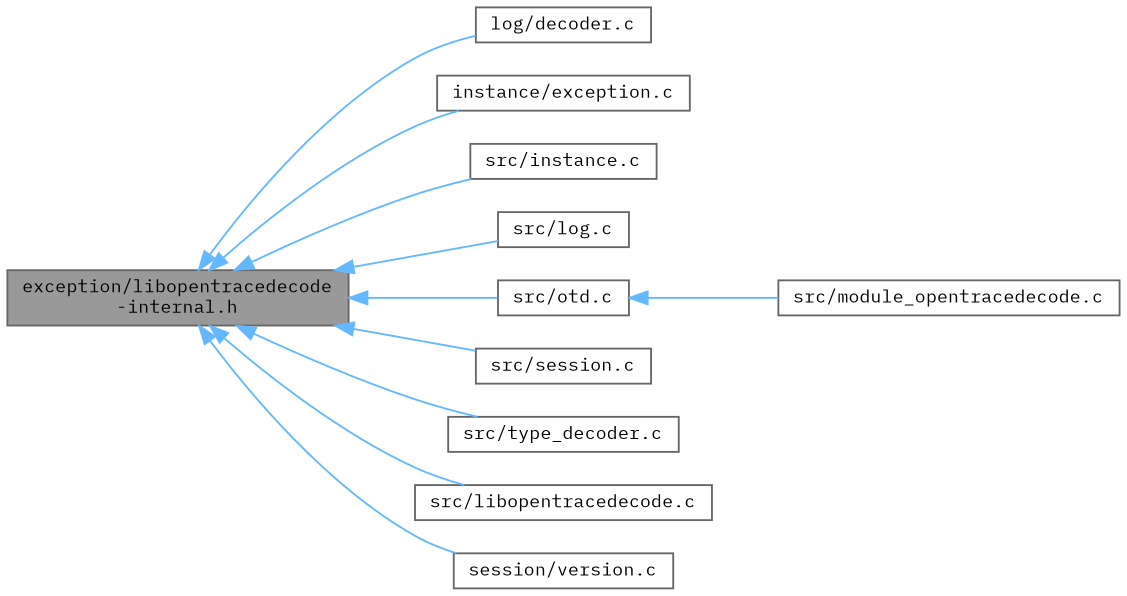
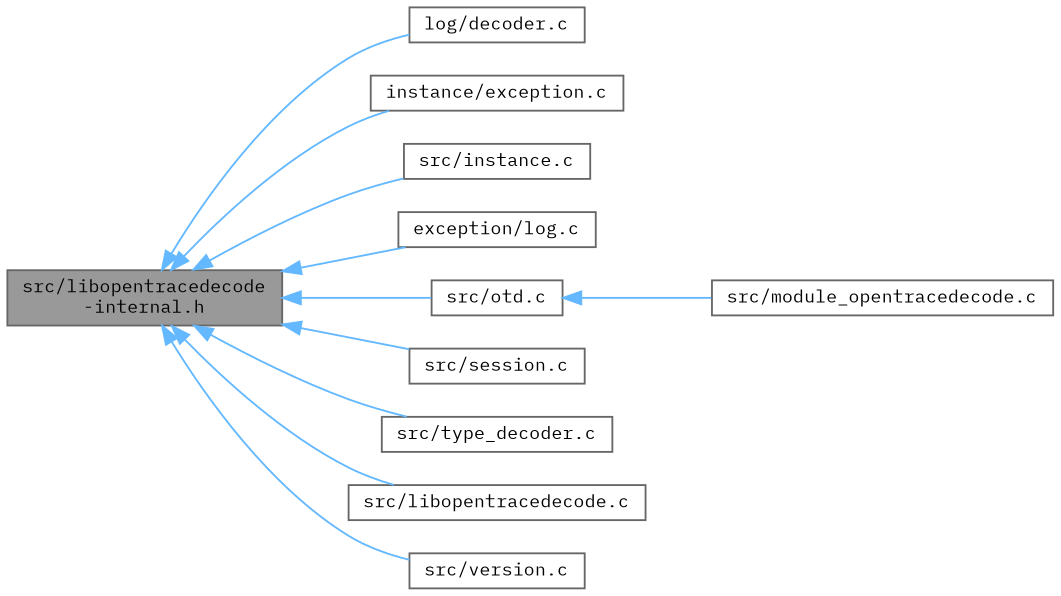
node "src/log.c": label "src/log.c" -> "exception/log.c"
node "exception/libopentracedecode -internal.h": label "exception/libopentracedecode -internal.h" -> "src/libopentracedecode -internal.h"
node "session/version.c": label "session/version.c" -> "src/version.c"
